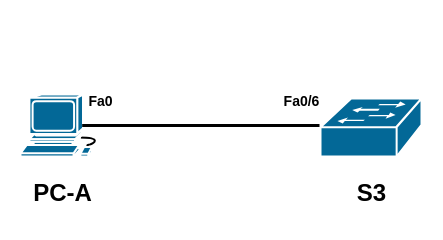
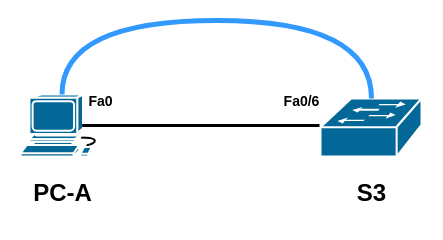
edge "PC-A" -- "S3": added
